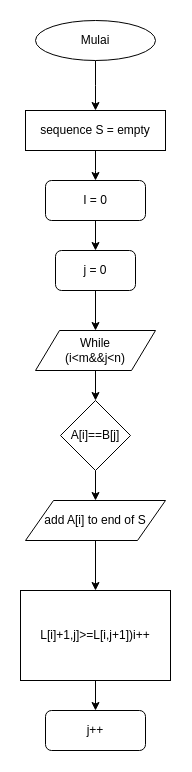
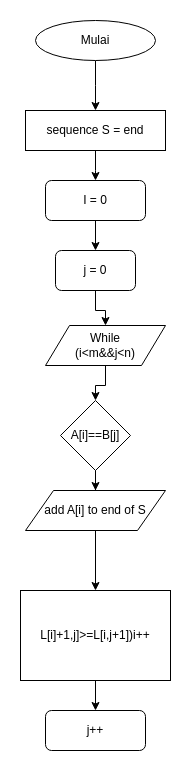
node "sequence S = empty": label "sequence S = empty" -> "sequence S = end"
node "While (i<m&&j<n)": moved (96, 351) -> (106, 346)
node "add A[i] to end of S": moved (96, 521) -> (96, 511)
